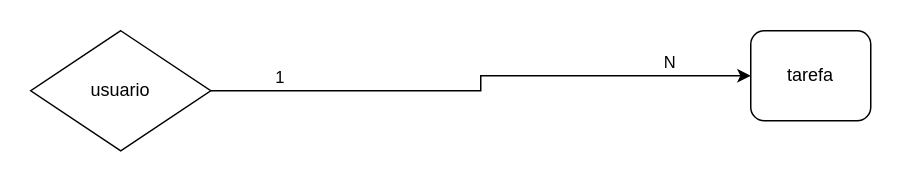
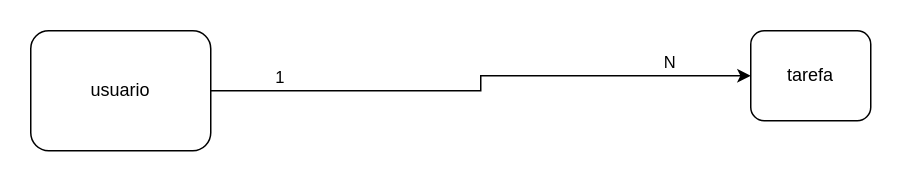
node "usuario": shape diamond -> rounded rectangle
